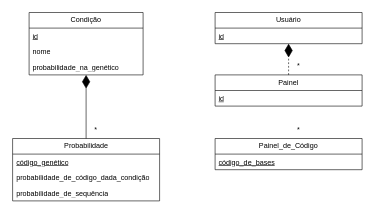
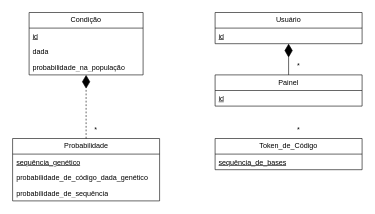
node "nome": label "nome" -> "dada"
edge "Painel" -> "Usuário": style dashed -> solid
node "probabilidade_na_genético": label "probabilidade_na_genético" -> "probabilidade_na_população"
edge "Probabilidade" -> "Condição": style solid -> dashed
node "Painel_de_Código": label "Painel_de_Código" -> "Token_de_Código"
node "código_genético": label "código_genético" -> "sequência_genético"
node "código_de_bases": label "código_de_bases" -> "sequência_de_bases"
node "probabilidade_de_código_dada_condição": label "probabilidade_de_código_dada_condição" -> "probabilidade_de_código_dada_genético"
